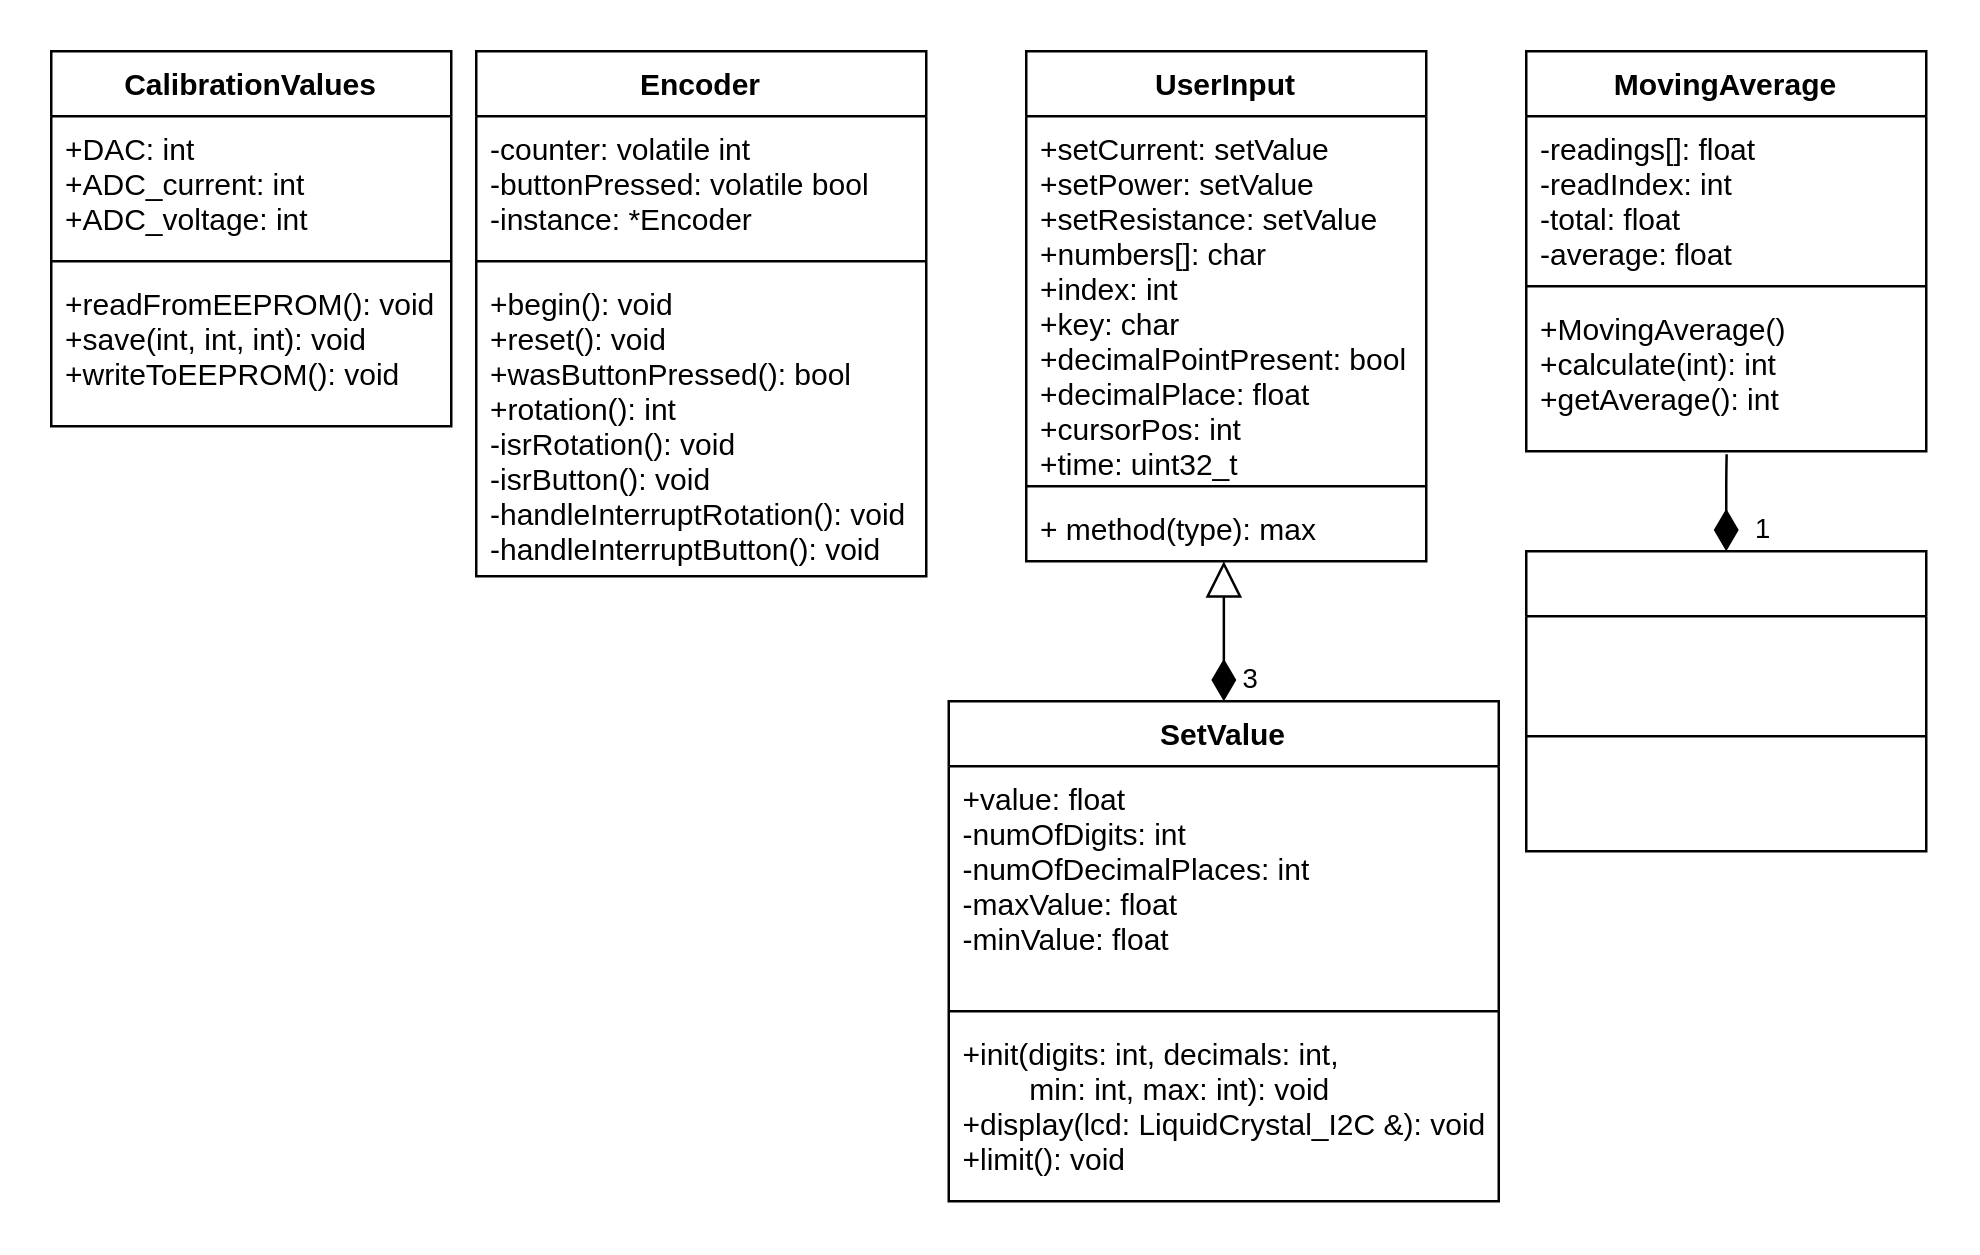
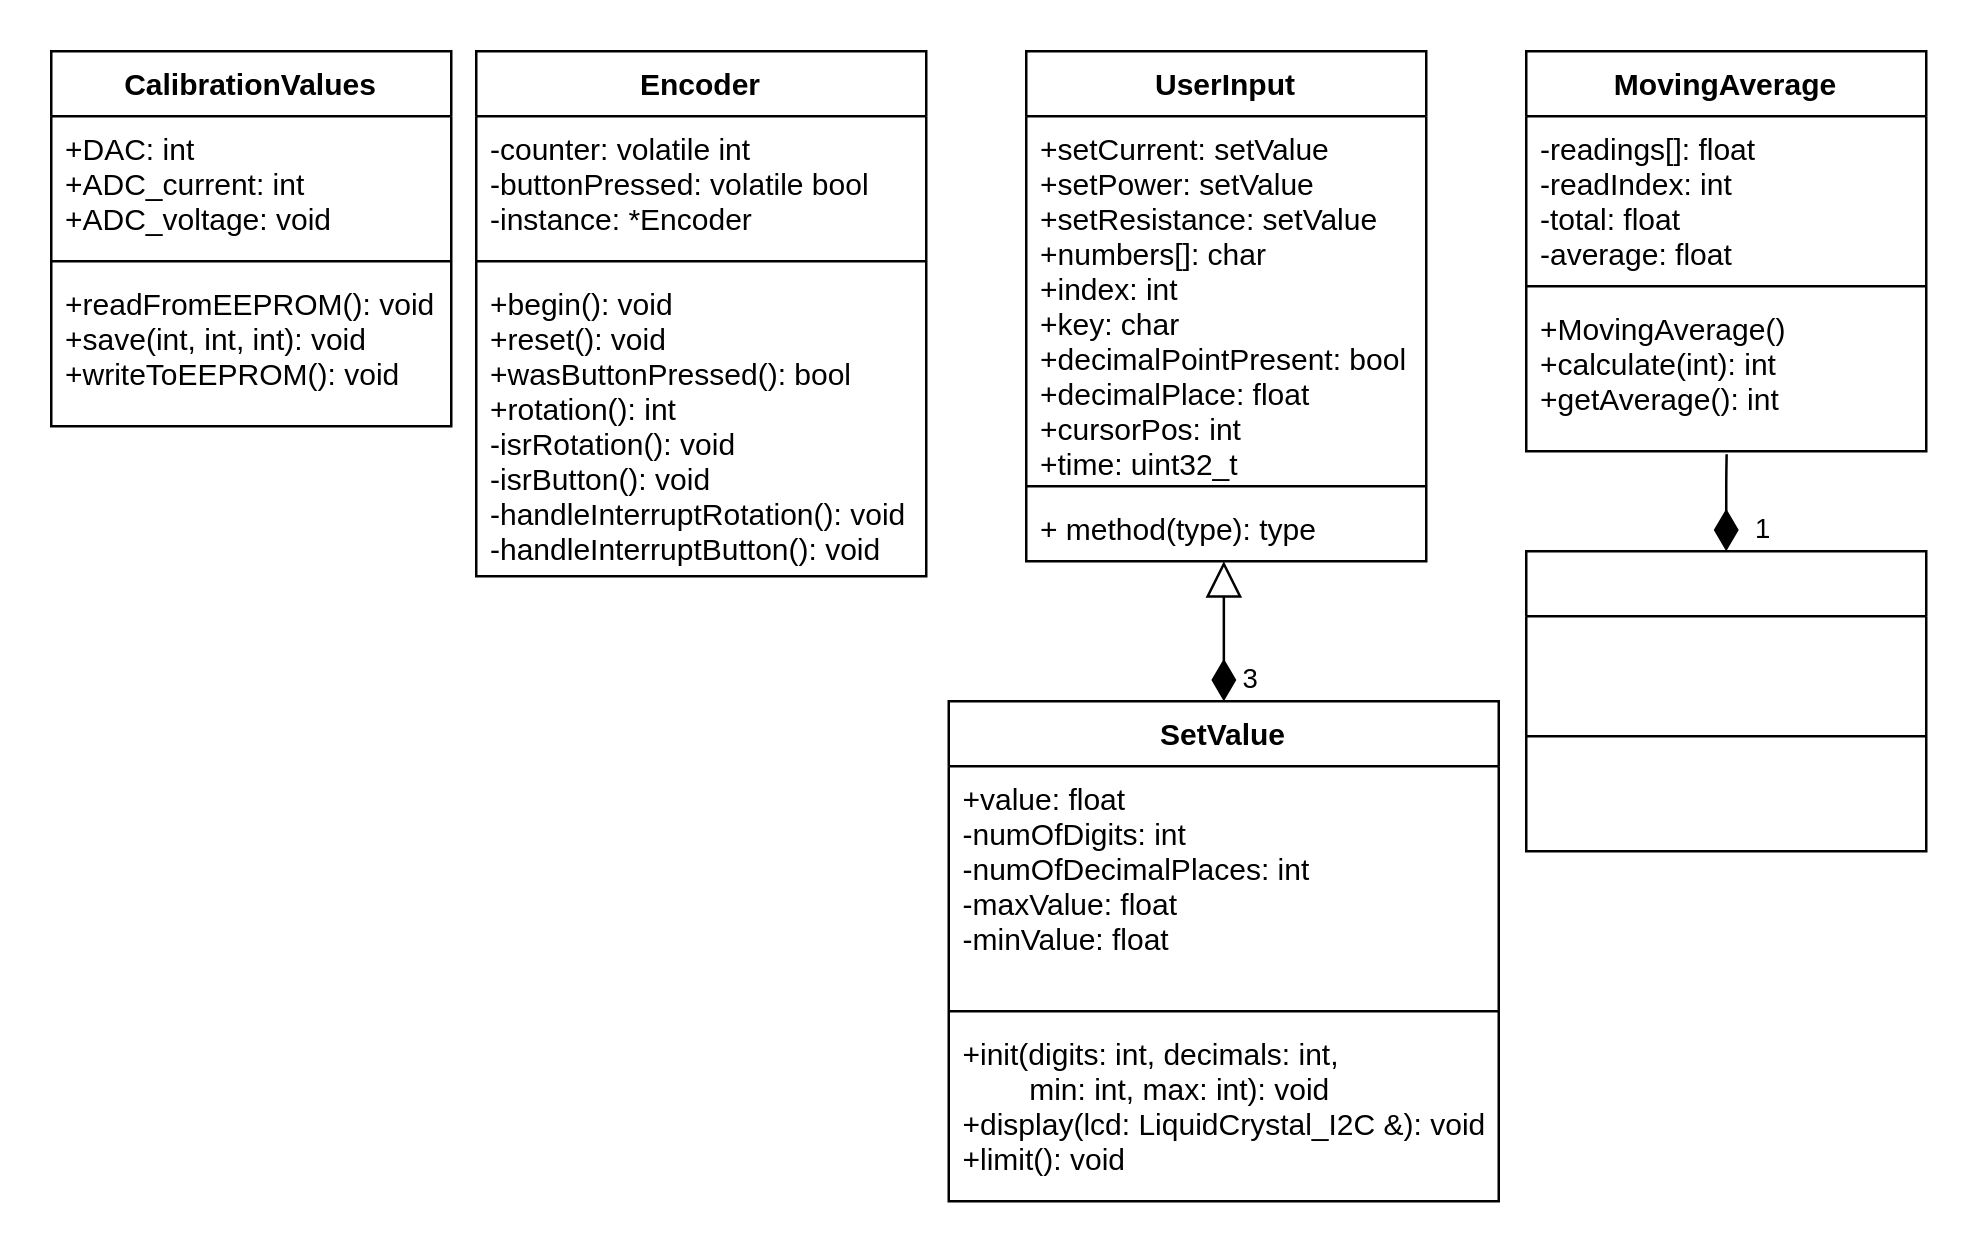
node "+DAC: int +ADC_current: int +ADC_voltage: int": label "+DAC: int +ADC_current: int +ADC_voltage: int" -> "+DAC: int +ADC_current: int +ADC_voltage: void"
node "+ method(type): max": label "+ method(type): max" -> "+ method(type): type"
